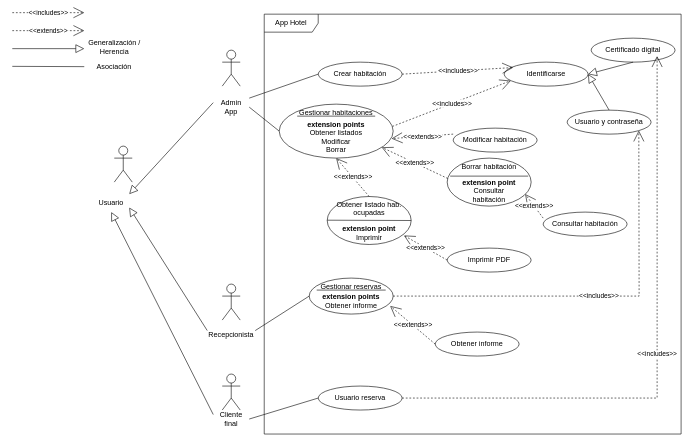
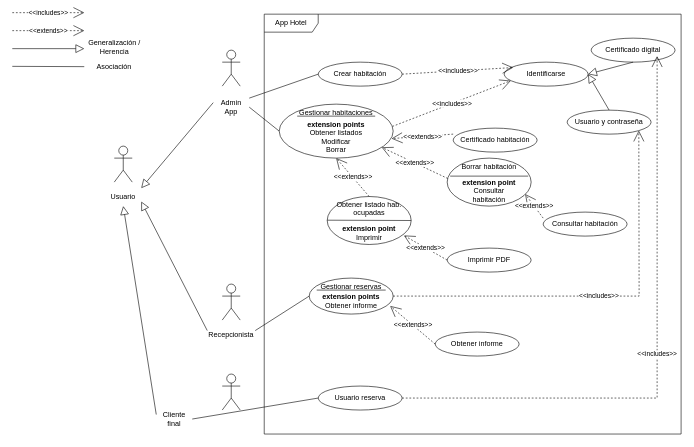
node "Modificar habitación": label "Modificar habitación" -> "Certificado habitación"
node "Usuario": moved (111, 203) -> (123, 197)
node "Cliente final": moved (231, 419) -> (174, 419)
